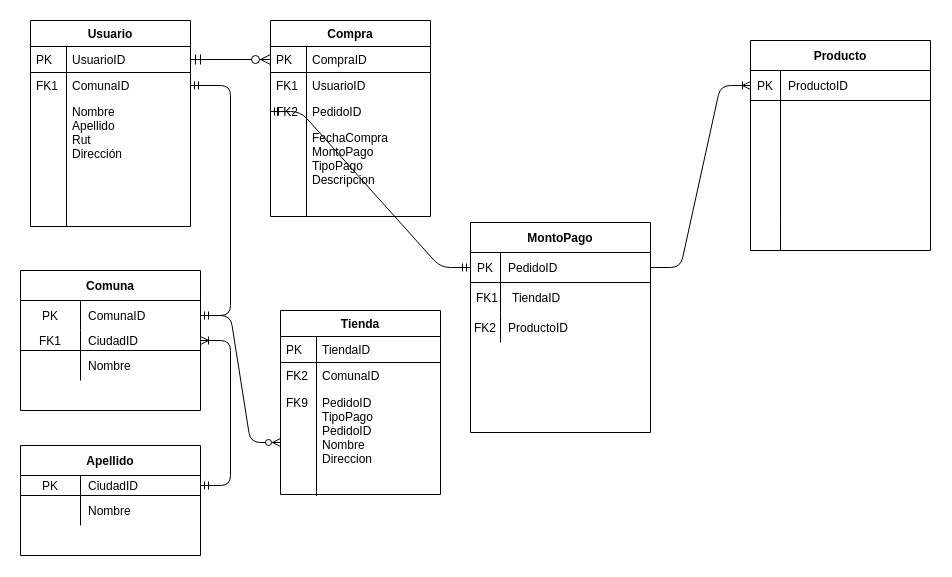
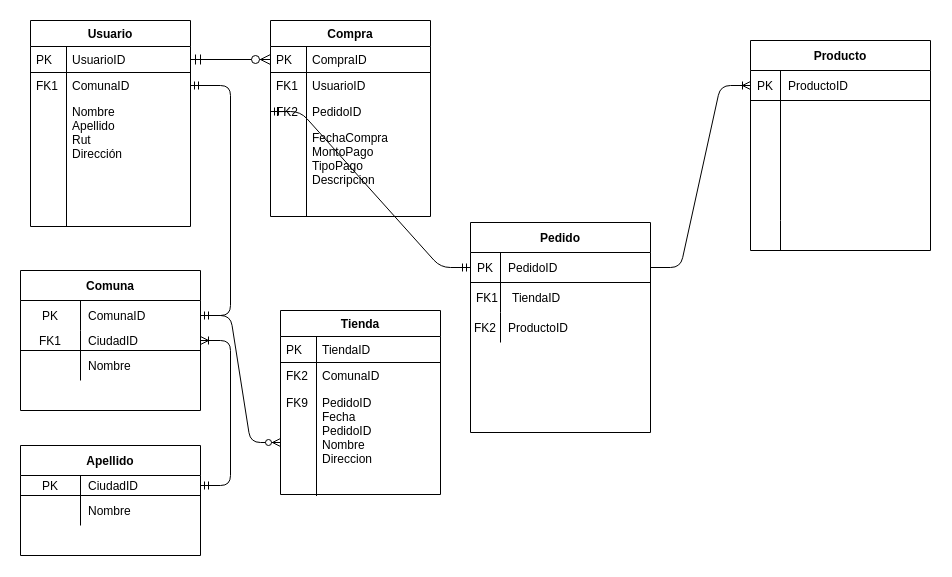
node "MontoPago": label "MontoPago" -> "Pedido"
node "TipoPago PedidoID Nombre Direccion": label "TipoPago PedidoID Nombre Direccion" -> "Fecha PedidoID Nombre Direccion"
